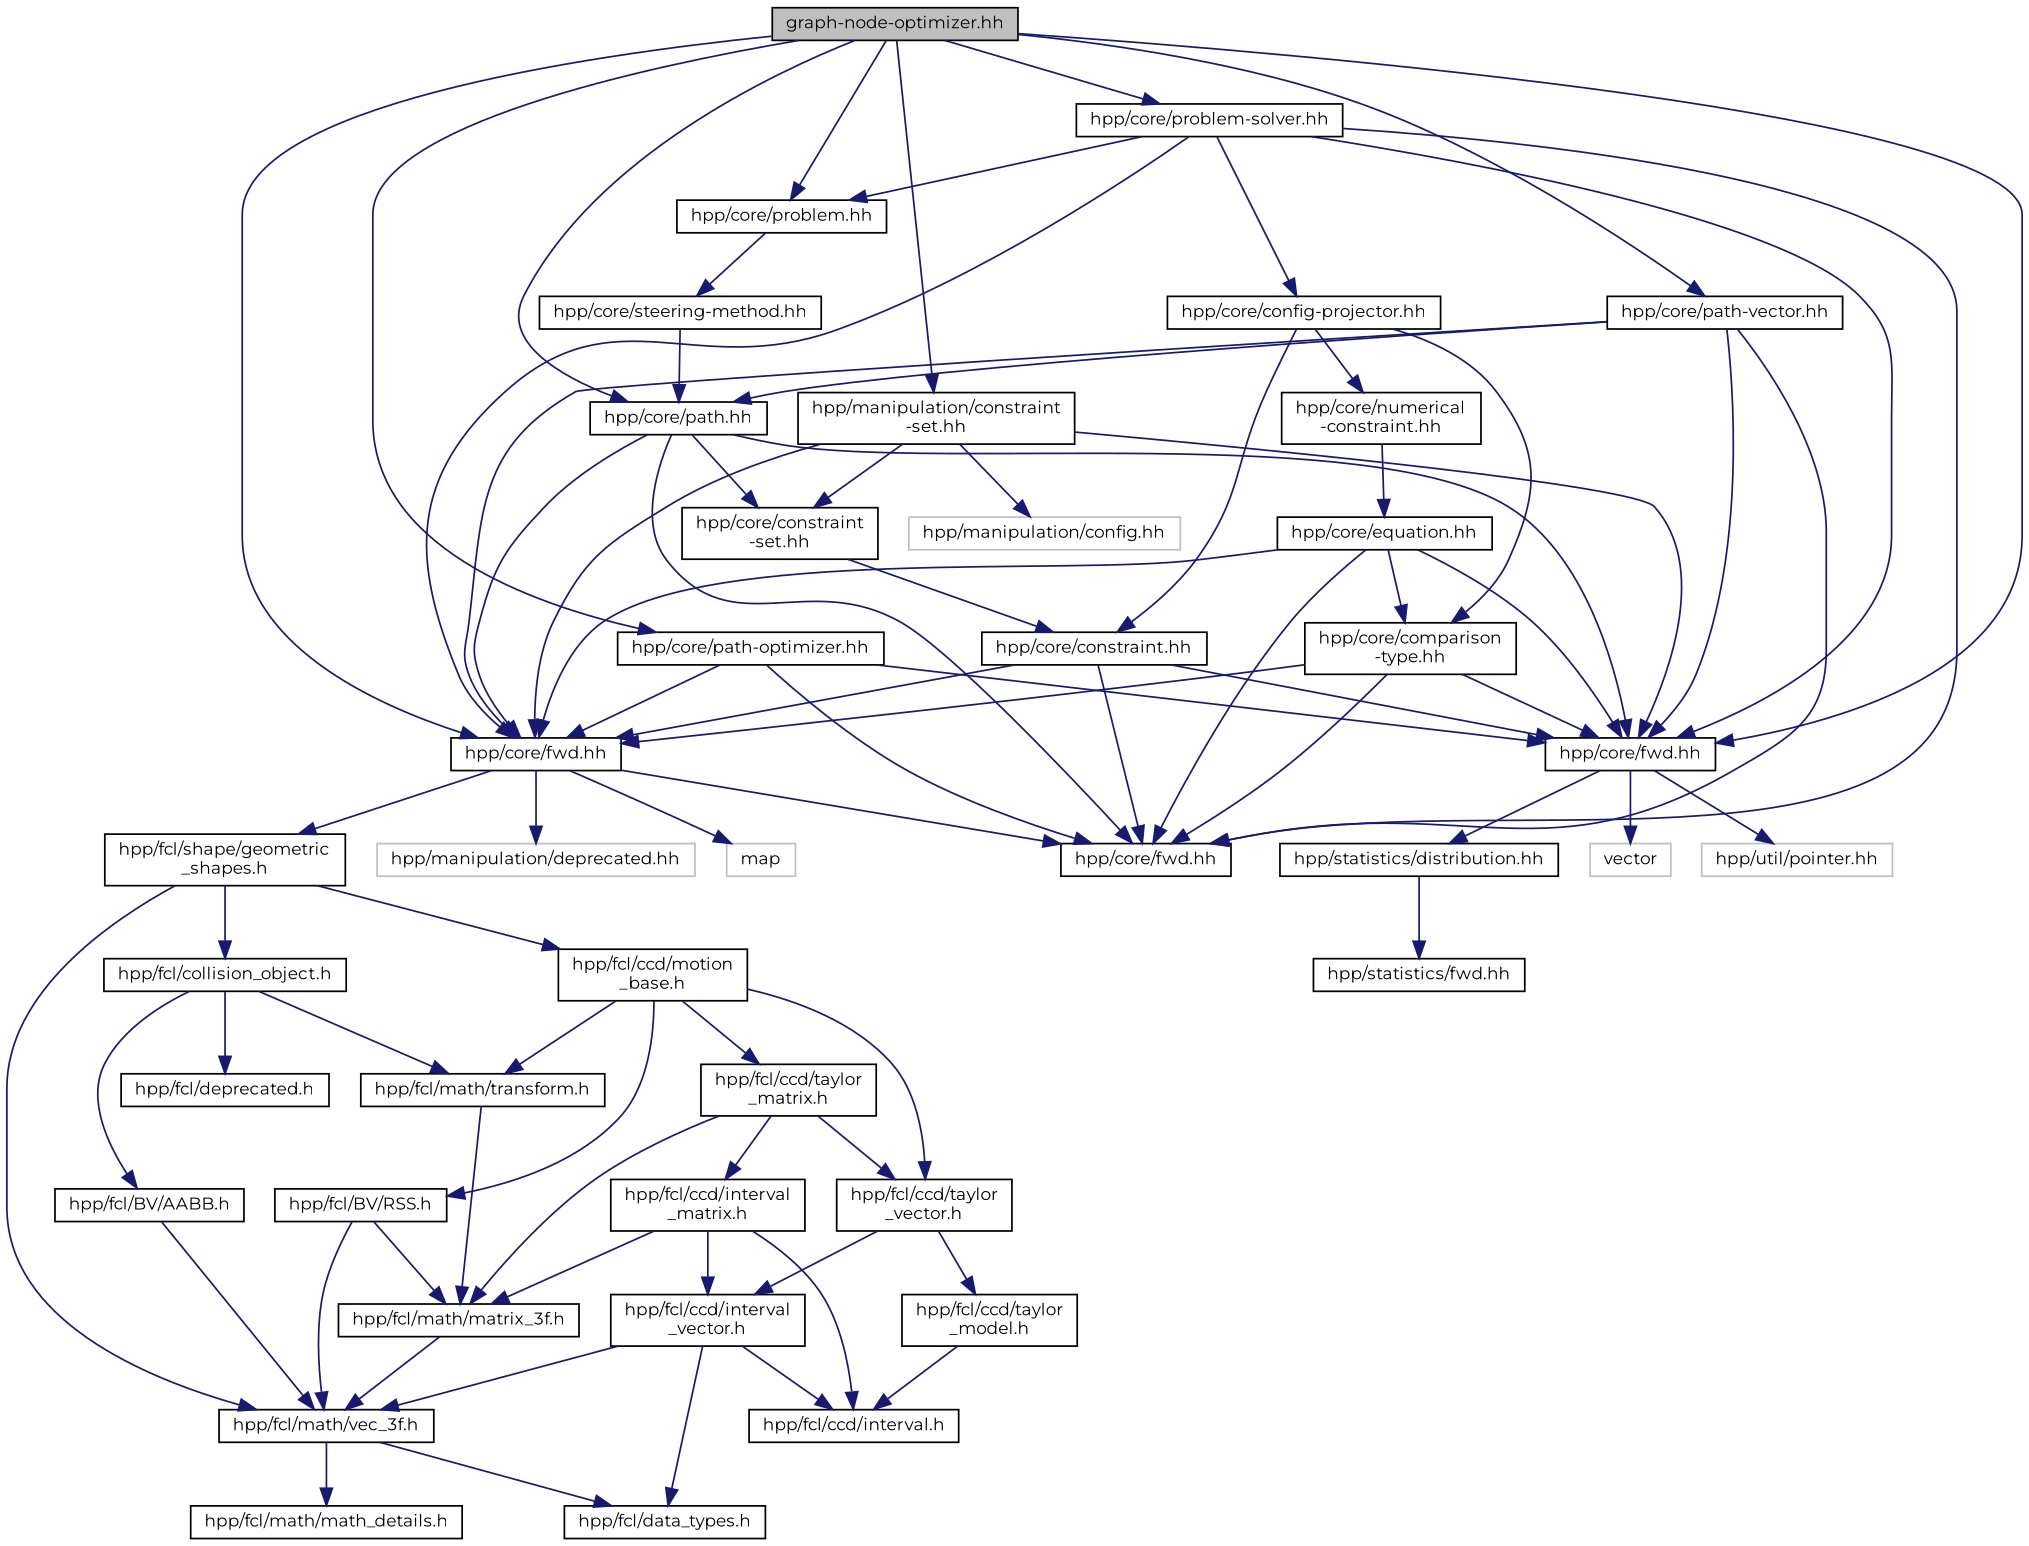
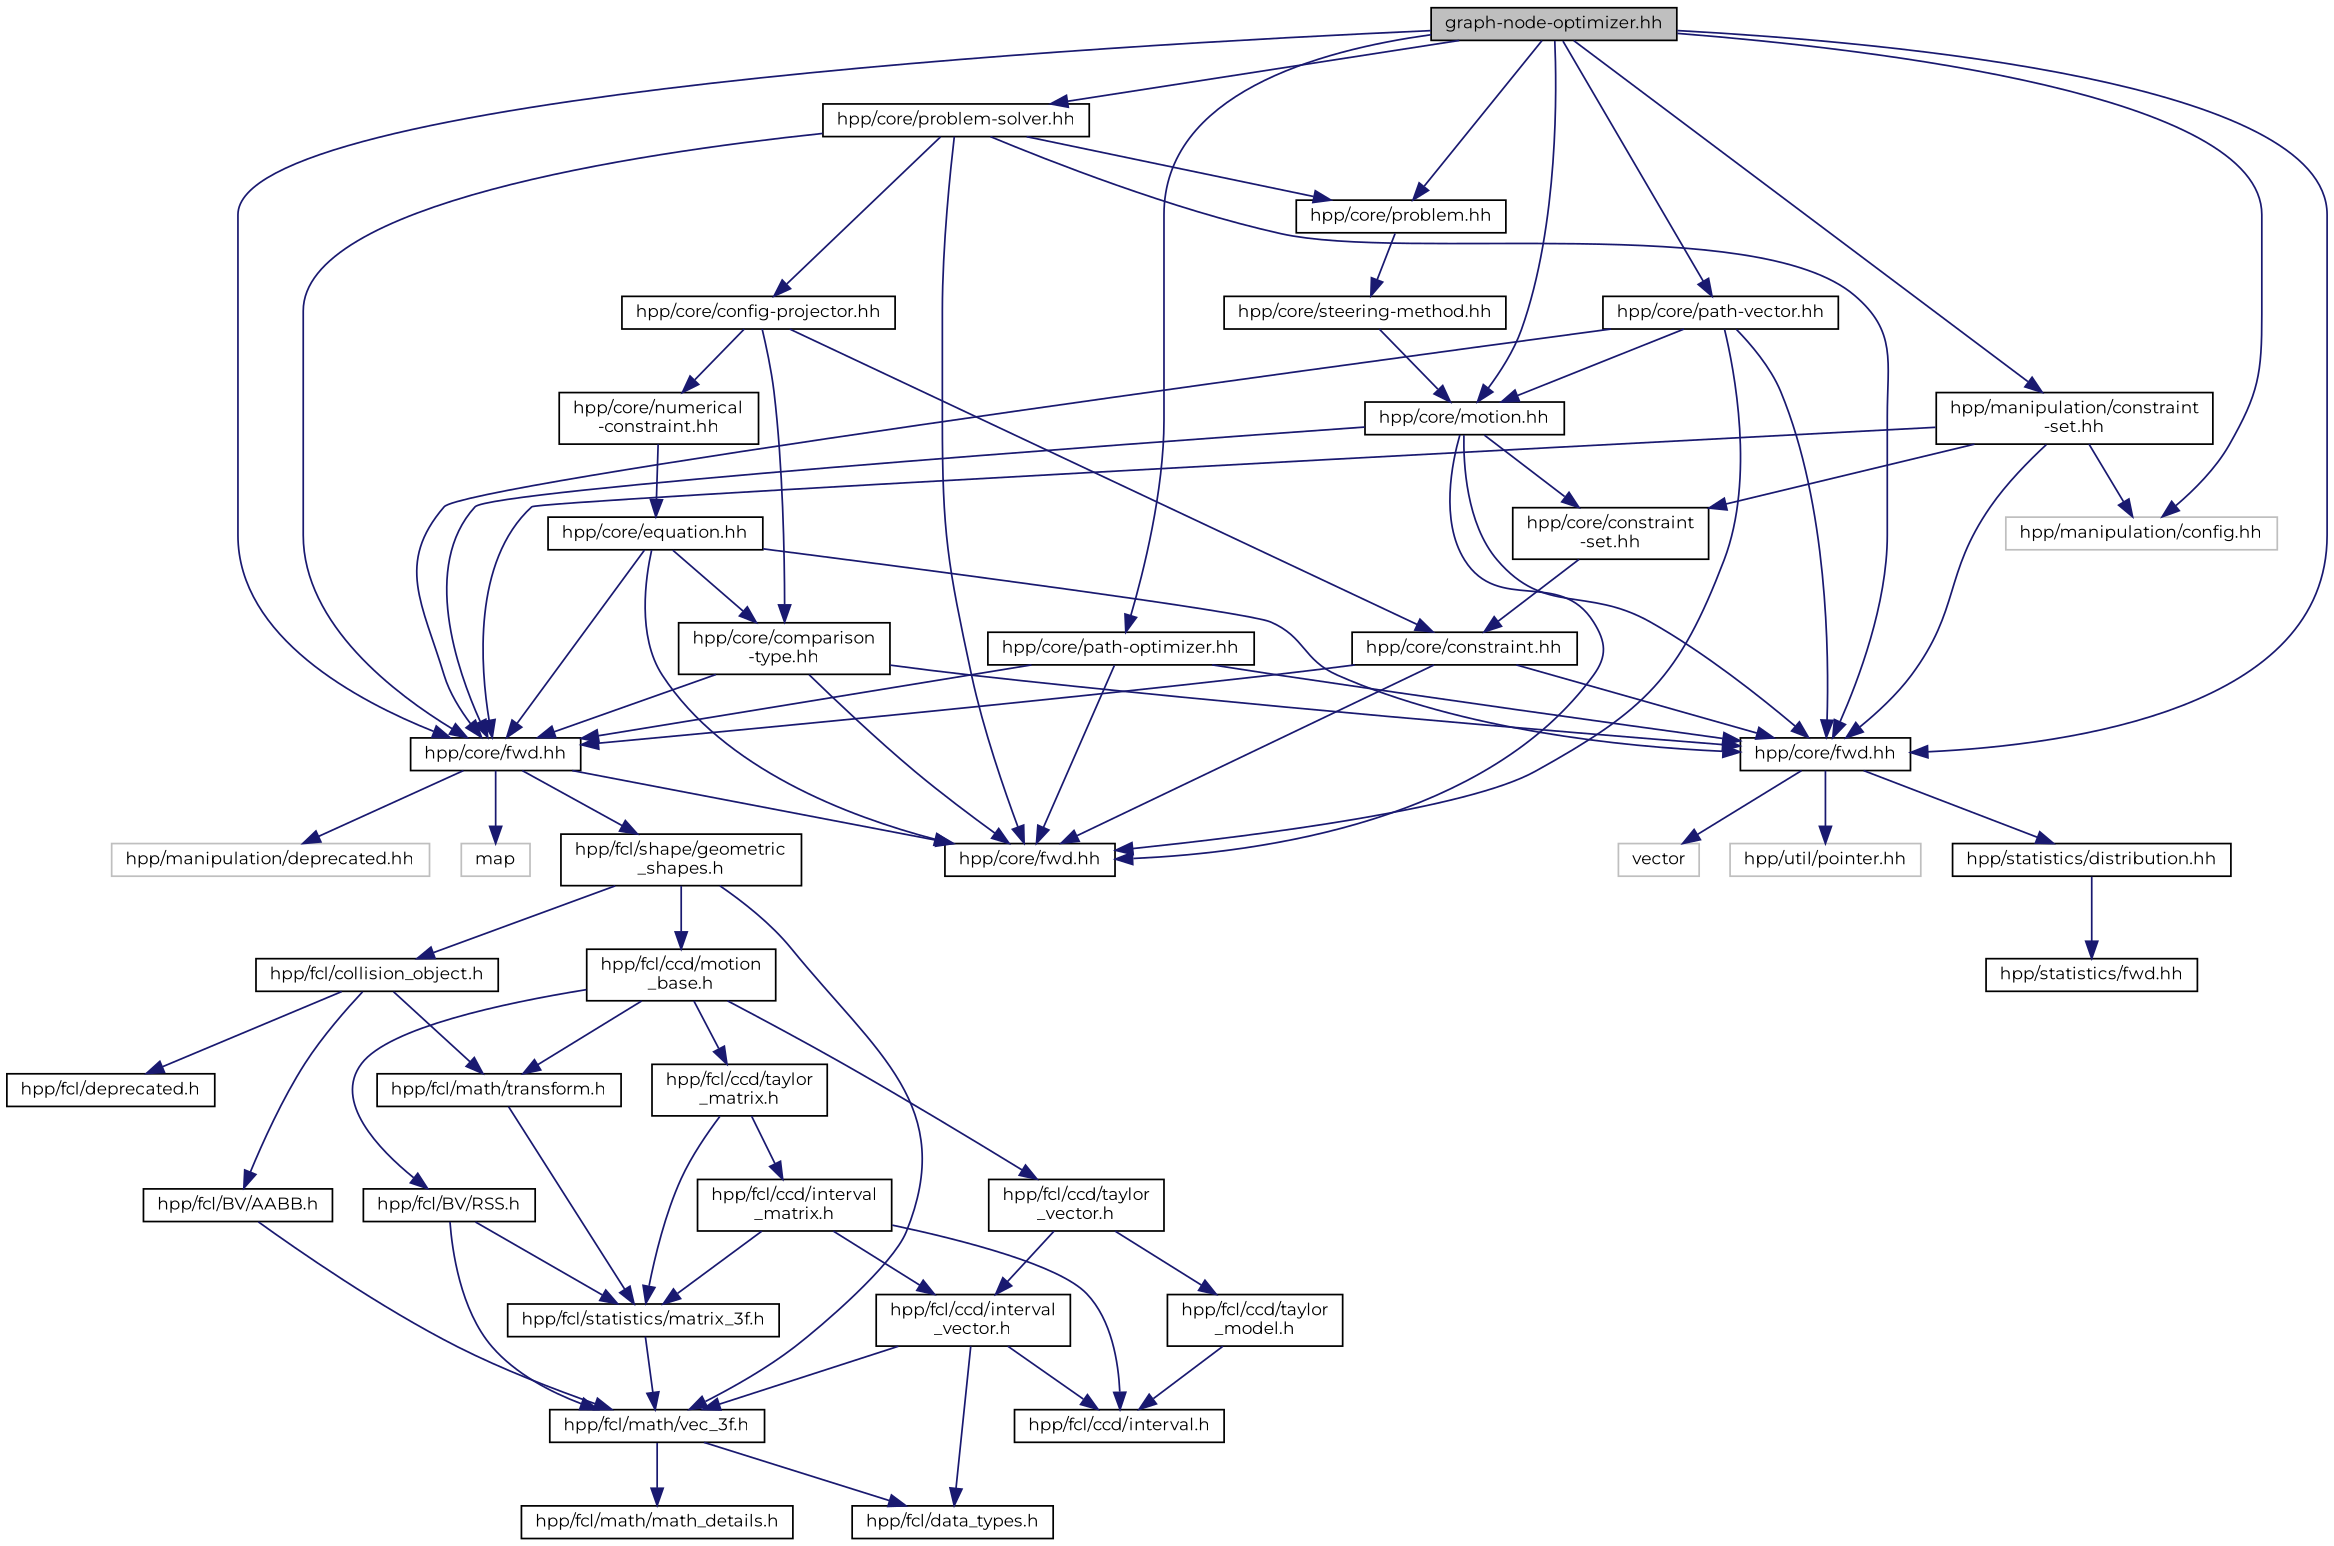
edge "graph-node-optimizer.hh" -> "hpp/manipulation/config.hh": added
node "hpp/core/path.hh": label "hpp/core/path.hh" -> "hpp/core/motion.hh"
edge "hpp/fcl/ccd/taylor _matrix.h" -> "hpp/fcl/ccd/taylor _vector.h": removed
node "hpp/fcl/math/matrix_3f.h": label "hpp/fcl/math/matrix_3f.h" -> "hpp/fcl/statistics/matrix_3f.h"
